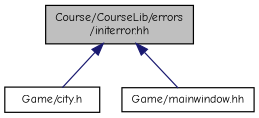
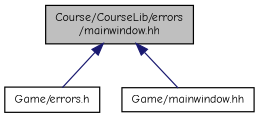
node "Course/CourseLib/errors /initerror.hh": label "Course/CourseLib/errors /initerror.hh" -> "Course/CourseLib/errors /mainwindow.hh"
node "Game/city.h": label "Game/city.h" -> "Game/errors.h"
